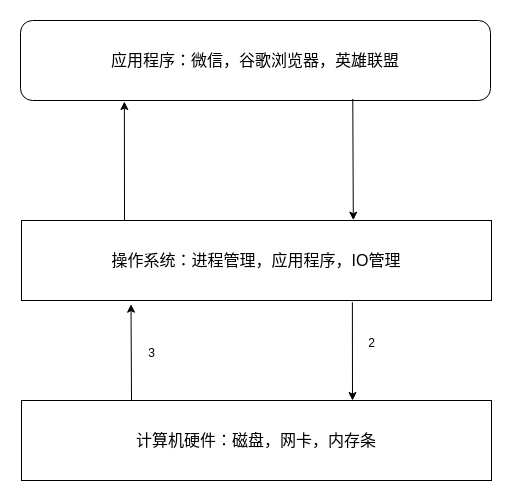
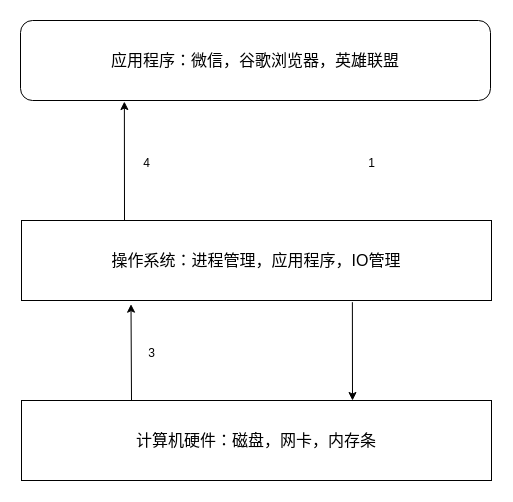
edge "应用程序：微信，谷歌浏览器，英雄联盟" -> "操作系统：进程管理，应用程序，IO管理": removed
node "4": added
node "1": added
node "2": removed
